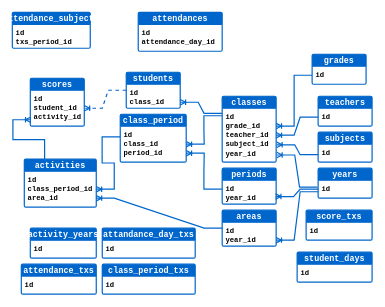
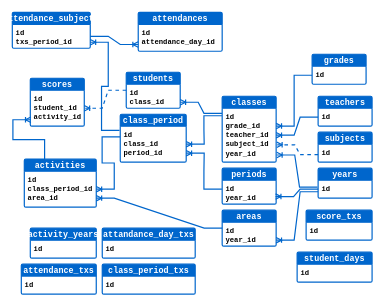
edge "id txs_period_id" -> "id attendance_day_id": added
edge "id class_id period_id" -> "id txs_period_id": added
edge "subjects" -> "id grade_id teacher_id subject_id year_id": style solid -> dashed
